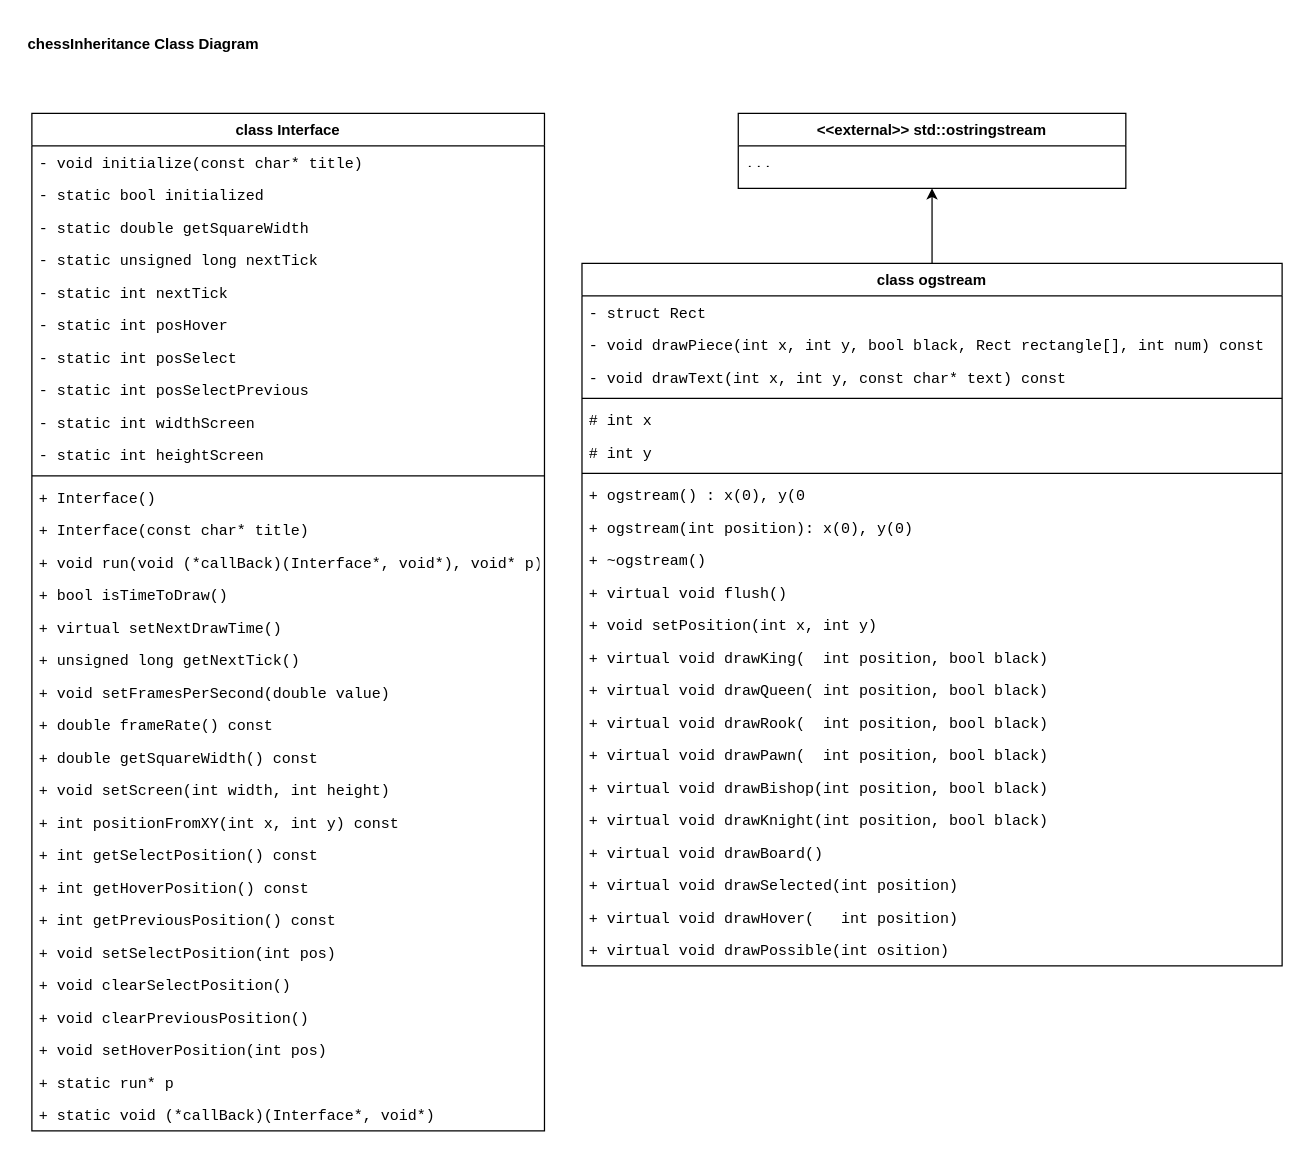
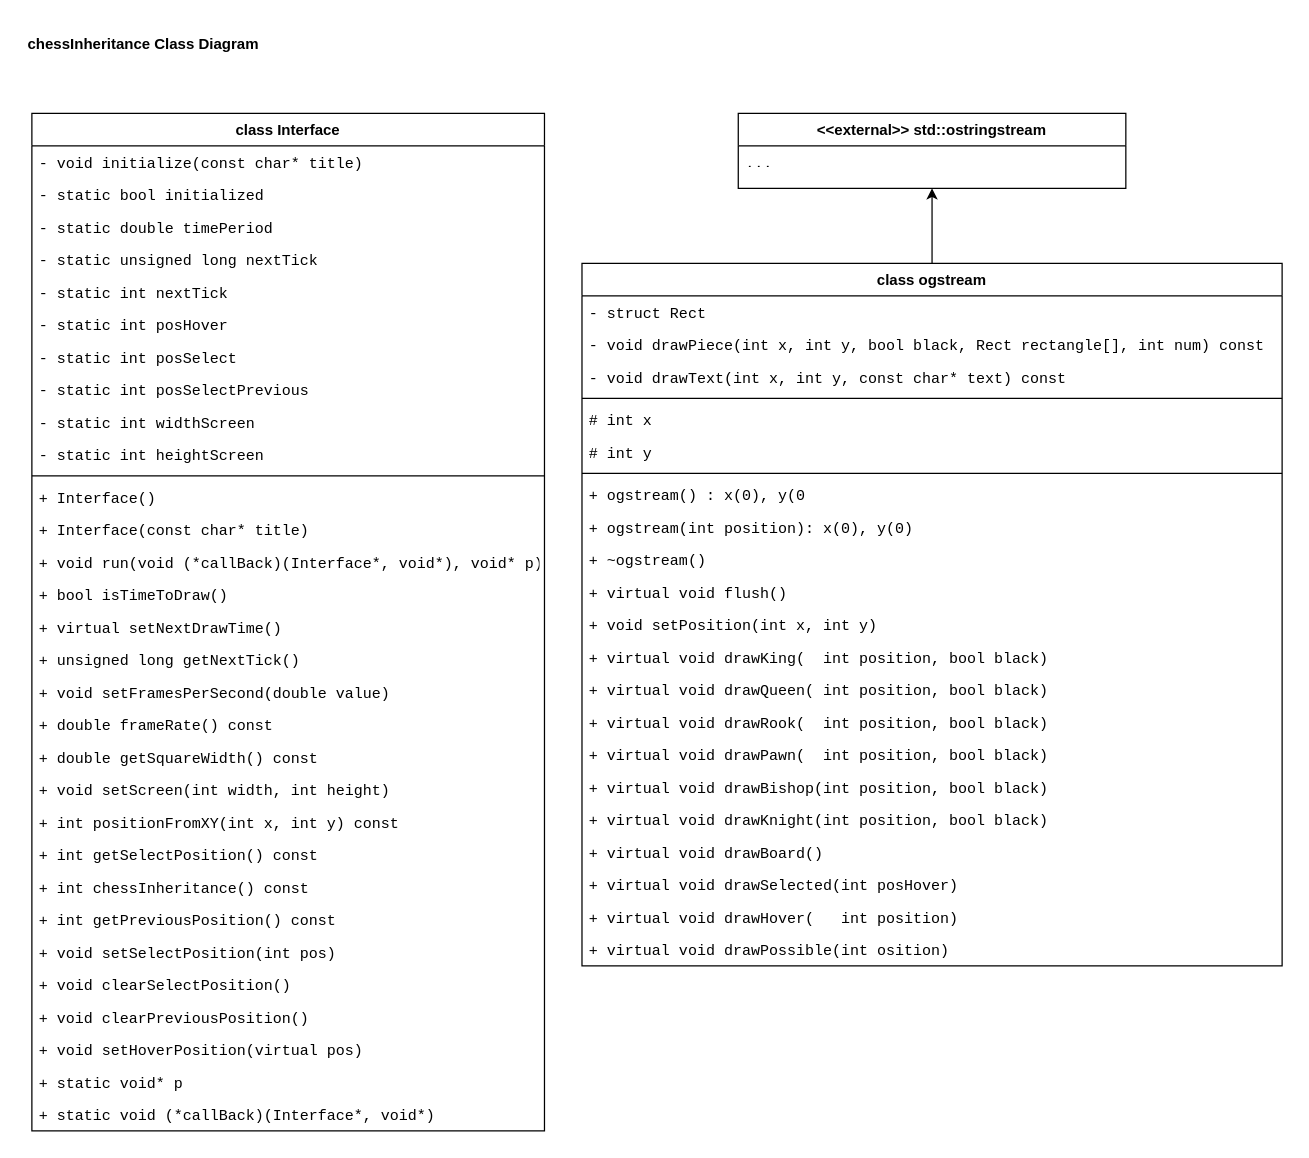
node "- static double getSquareWidth": label "- static double getSquareWidth" -> "- static double timePeriod"
node "+ virtual void drawSelected(int position)": label "+ virtual void drawSelected(int position)" -> "+ virtual void drawSelected(int posHover)"
node "+ int getHoverPosition() const": label "+ int getHoverPosition() const" -> "+ int chessInheritance() const"
node "+ void setHoverPosition(int pos)": label "+ void setHoverPosition(int pos)" -> "+ void setHoverPosition(virtual pos)"
node "+ static run* p": label "+ static run* p" -> "+ static void* p"
